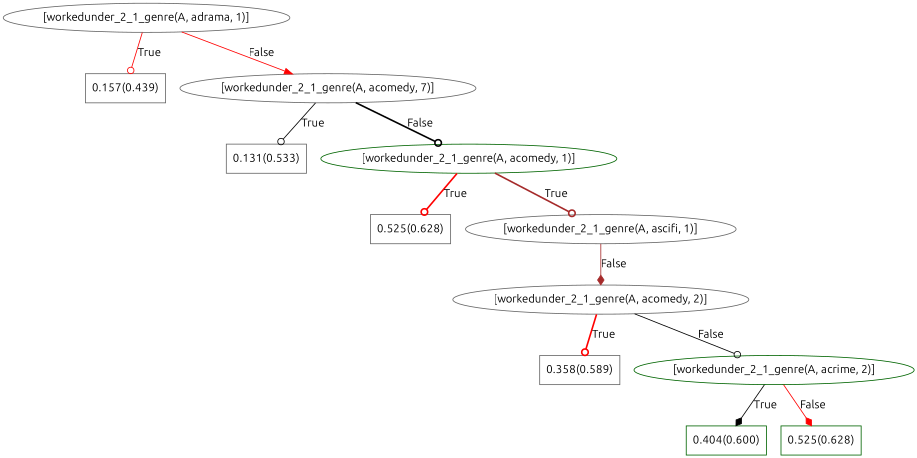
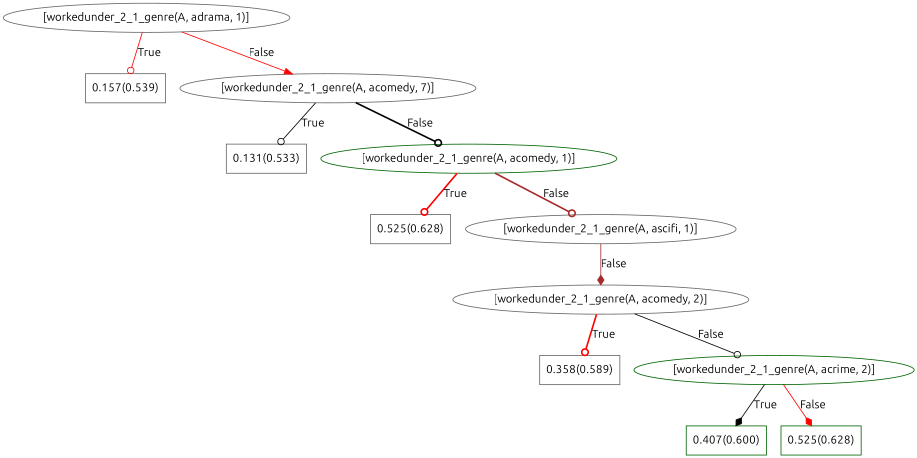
node "0.157(0.439)": label "0.157(0.439)" -> "0.157(0.539)"
edge "[workedunder_2_1_genre(A, acomedy, 1)]" -> "[workedunder_2_1_genre(A, ascifi, 1)]": label "True" -> "False"
node "0.404(0.600)": label "0.404(0.600)" -> "0.407(0.600)"
